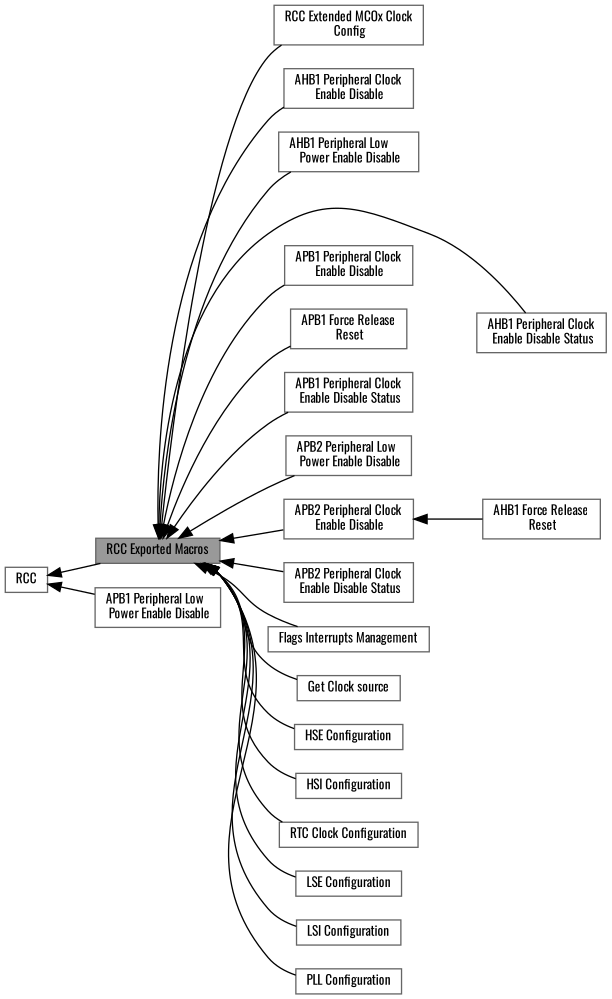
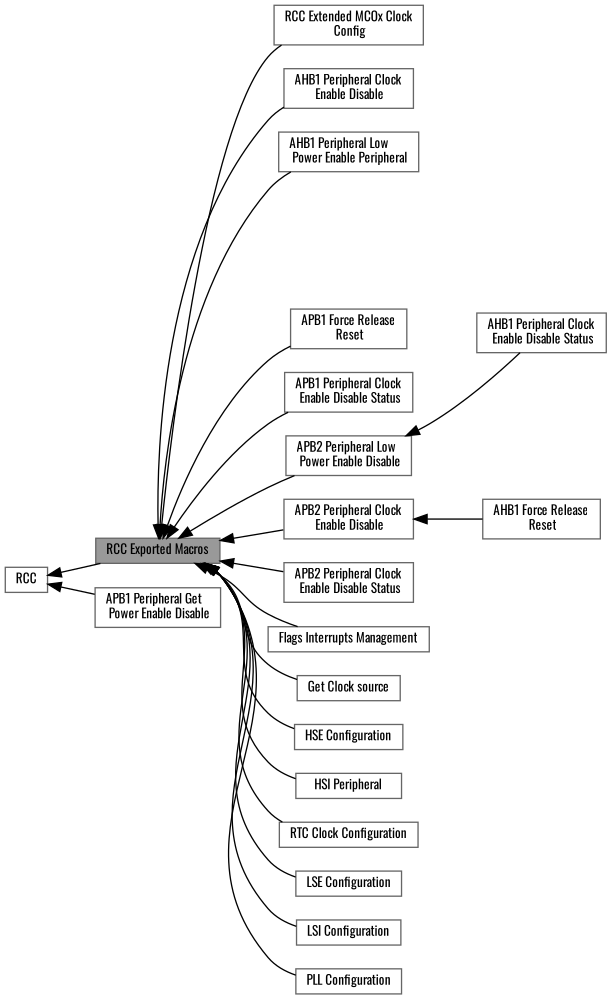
node "AHB1 Peripheral Low Power Enable Disable": label "AHB1 Peripheral Low Power Enable Disable" -> "AHB1 Peripheral Low Power Enable Peripheral"
edge "AHB1 Peripheral Clock Enable Disable Status" -> "RCC Exported Macros": now "AHB1 Peripheral Clock Enable Disable Status" -> "APB2 Peripheral Low Power Enable Disable"
node "APB1 Peripheral Clock Enable Disable": removed
node "APB1 Peripheral Low Power Enable Disable": label "APB1 Peripheral Low Power Enable Disable" -> "APB1 Peripheral Get Power Enable Disable"
node "HSI Configuration": label "HSI Configuration" -> "HSI Peripheral"
